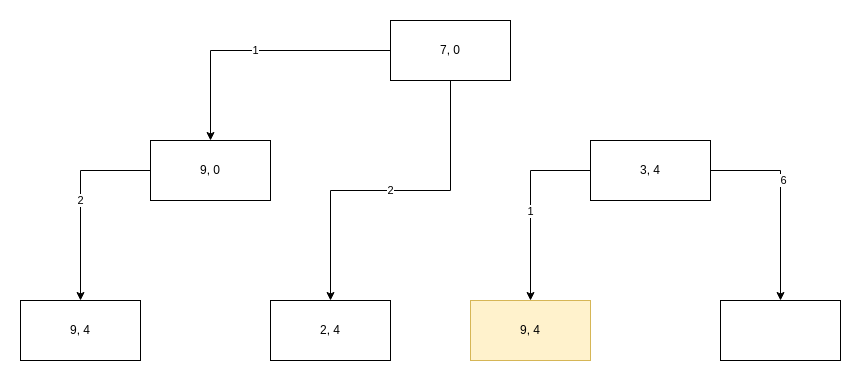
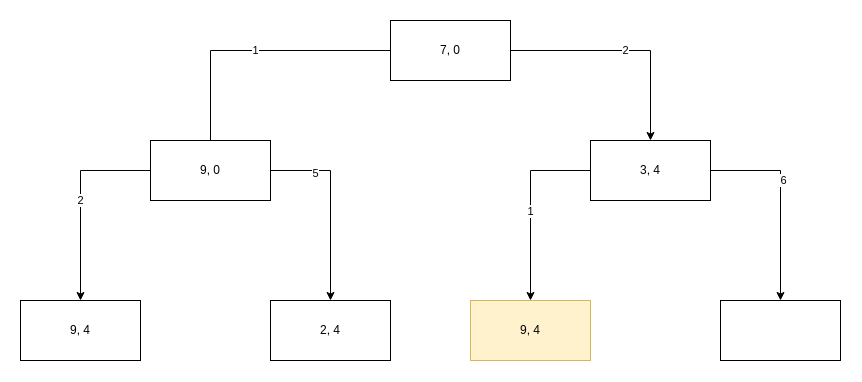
edge "7, 0" -> "9, 0": arrowhead classic -> none
edge "9, 0" -> "2, 4": added, label "5"
edge "7, 0" -> "2, 4": now "7, 0" -> "3, 4"
